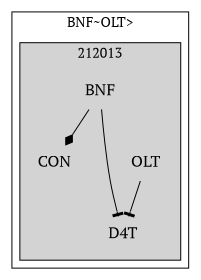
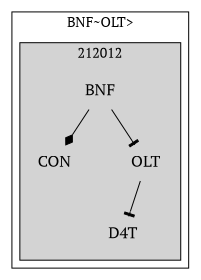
cluster "212013": label "212013" -> "212012"
edge "BNF" -> "D4T": now "BNF" -> "OLT"
